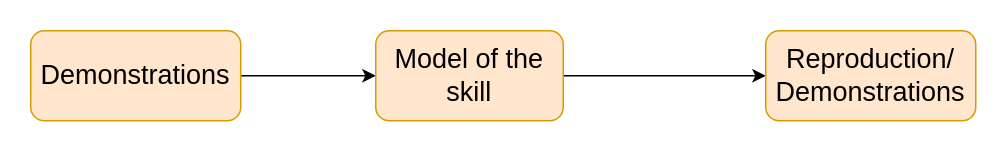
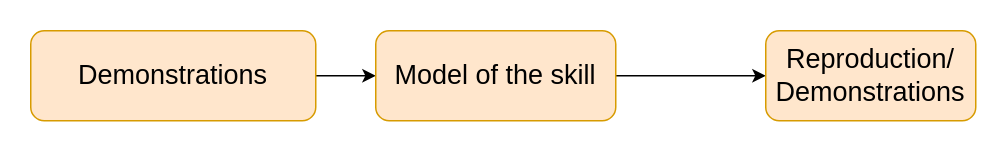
node "Demonstrations": size 210x90 -> 285x90
node "Model of the skill": size 188x90 -> 240x90
